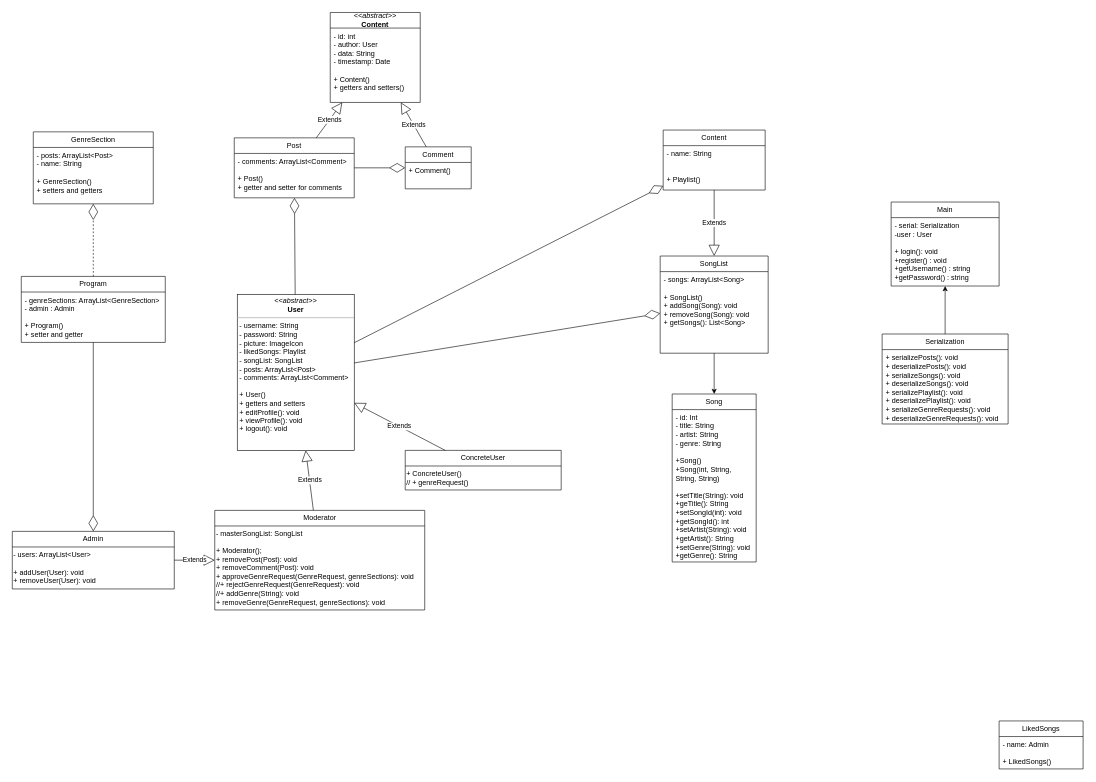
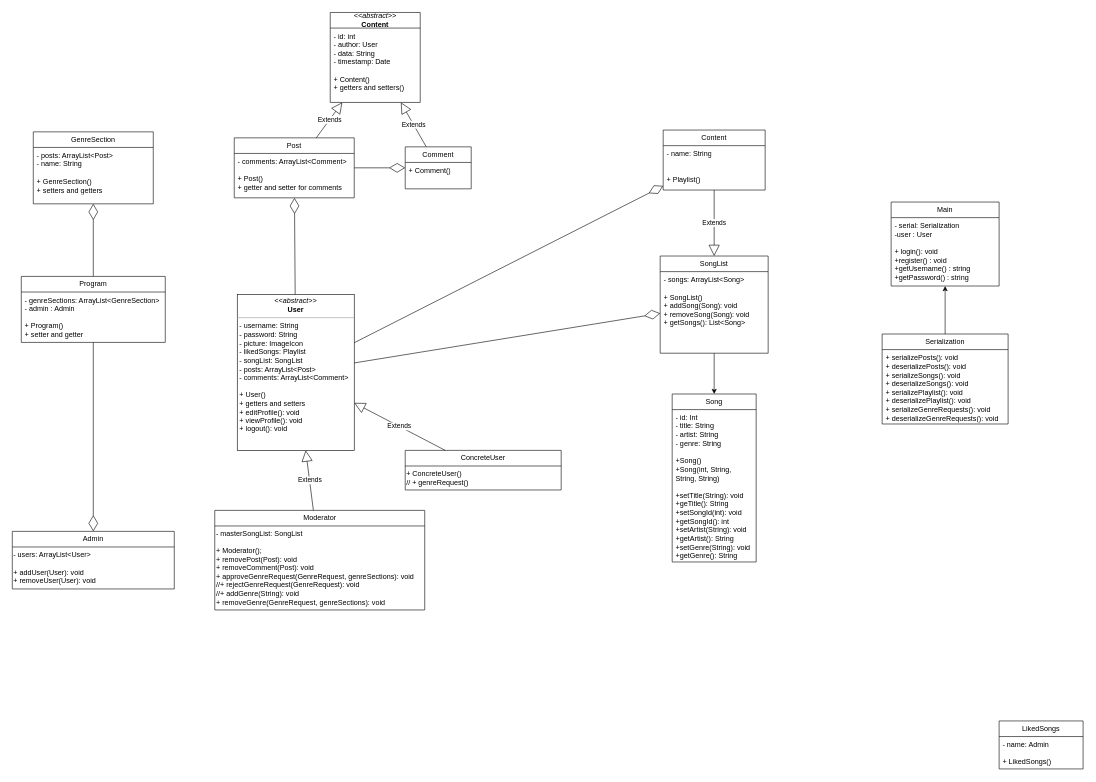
edge "Program" -> "GenreSection": style dashed -> solid
edge "Admin" -> "Moderator": removed, label "Extends"
